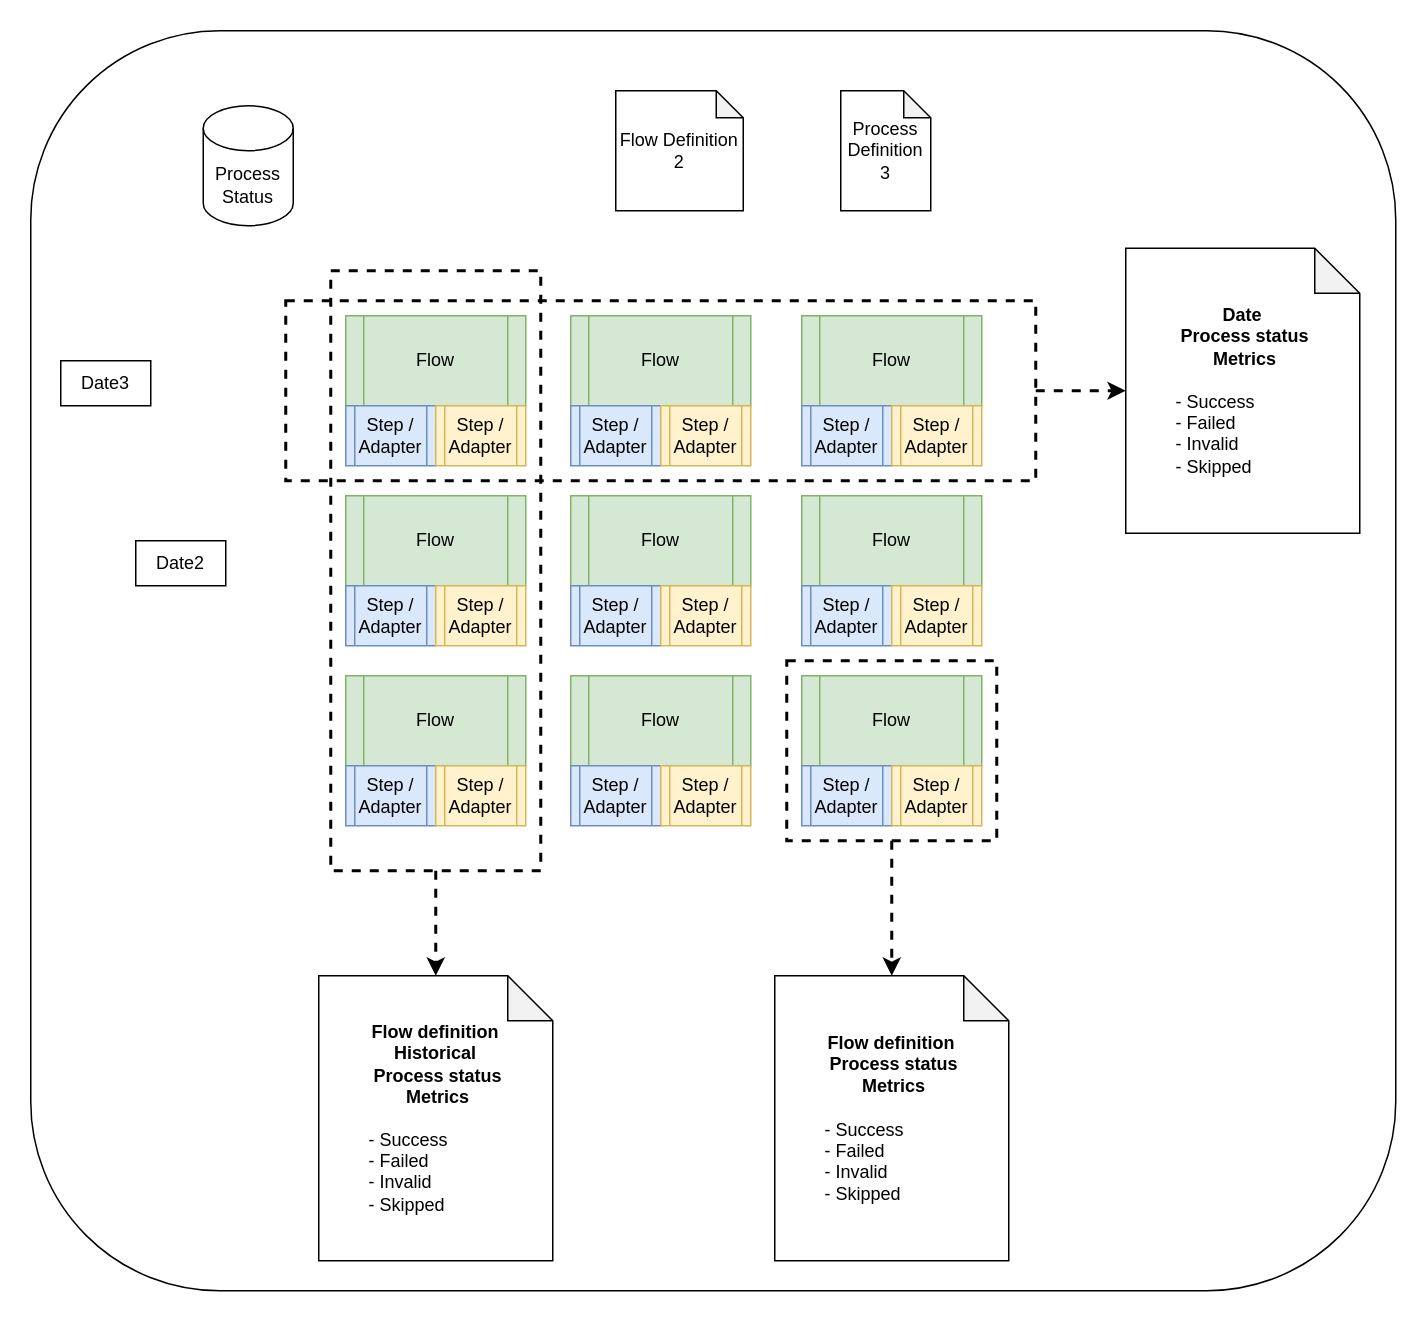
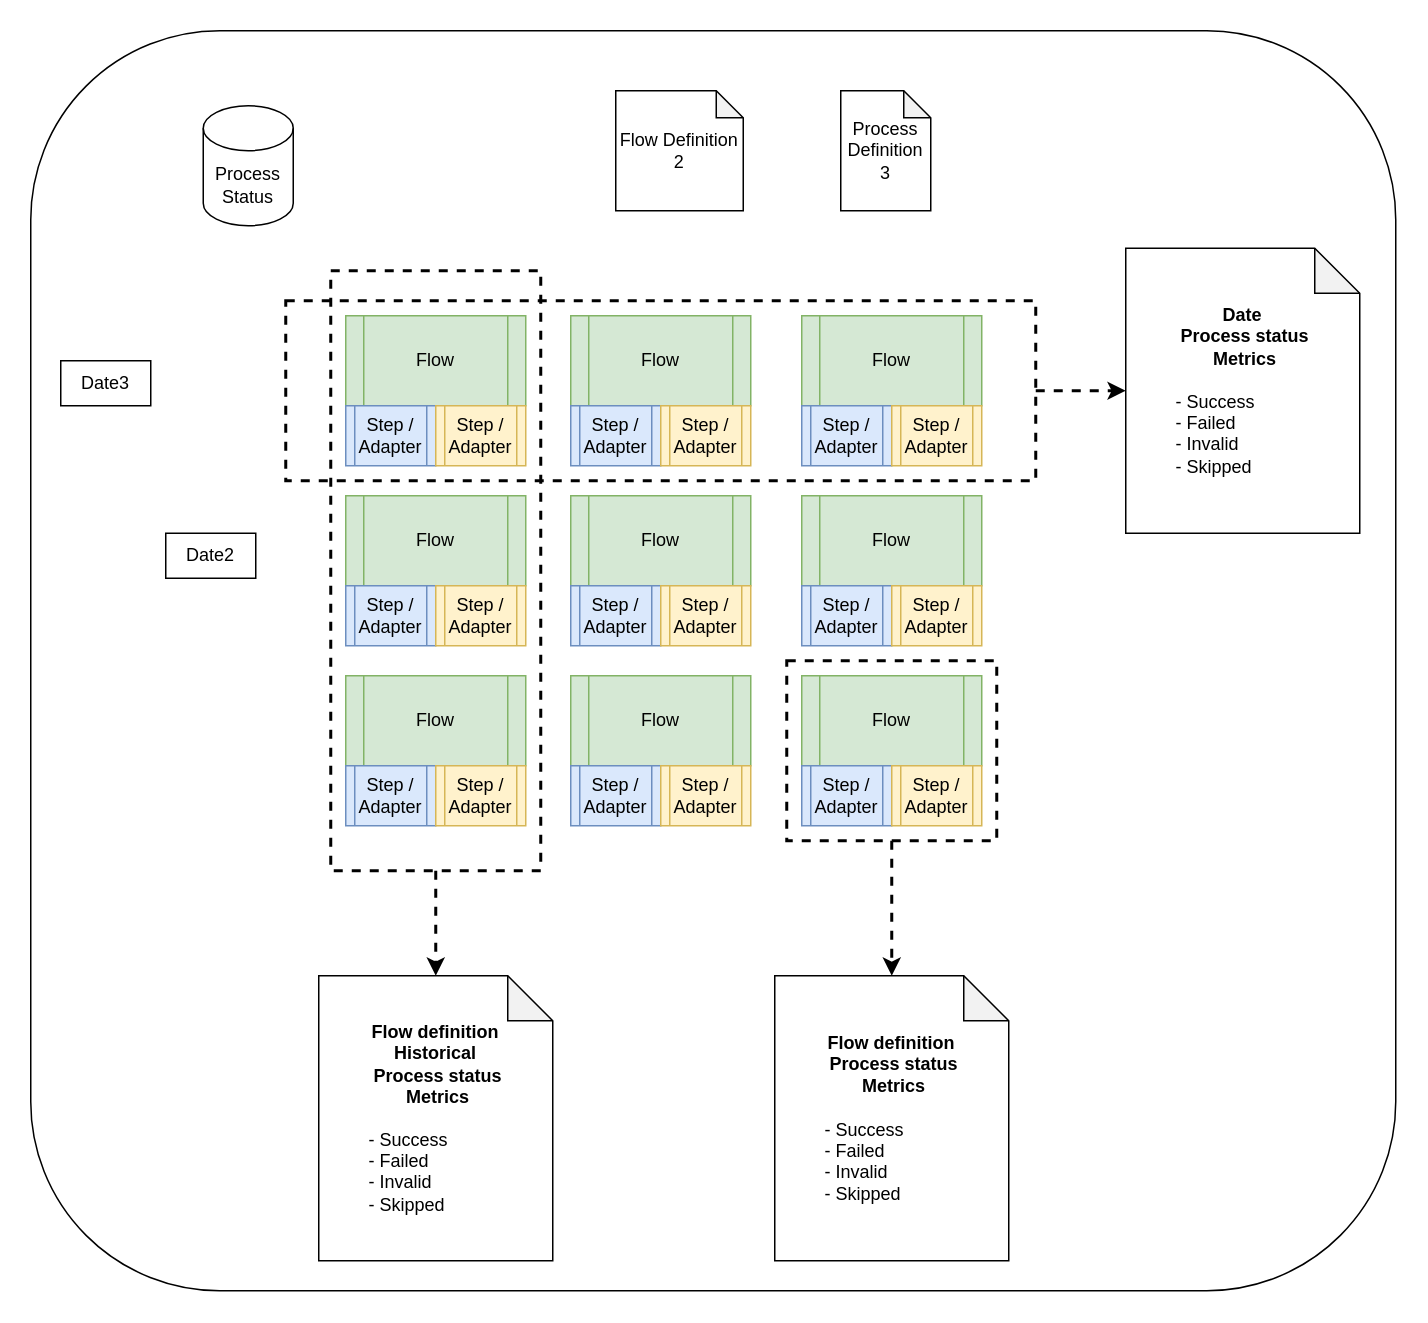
node "Date2": moved (181, 563) -> (211, 556)
